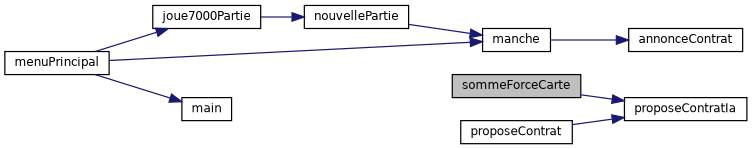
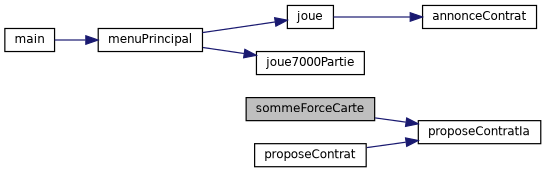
node "nouvellePartie": removed
node "manche": label "manche" -> "joue"
edge "menuPrincipal" -> "main": reversed
